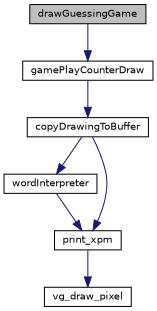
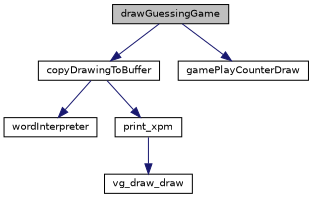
edge "gamePlayCounterDraw" -> "copyDrawingToBuffer": now "drawGuessingGame" -> "copyDrawingToBuffer"
edge "wordInterpreter" -> "print_xpm": removed
node "vg_draw_pixel": label "vg_draw_pixel" -> "vg_draw_draw"
